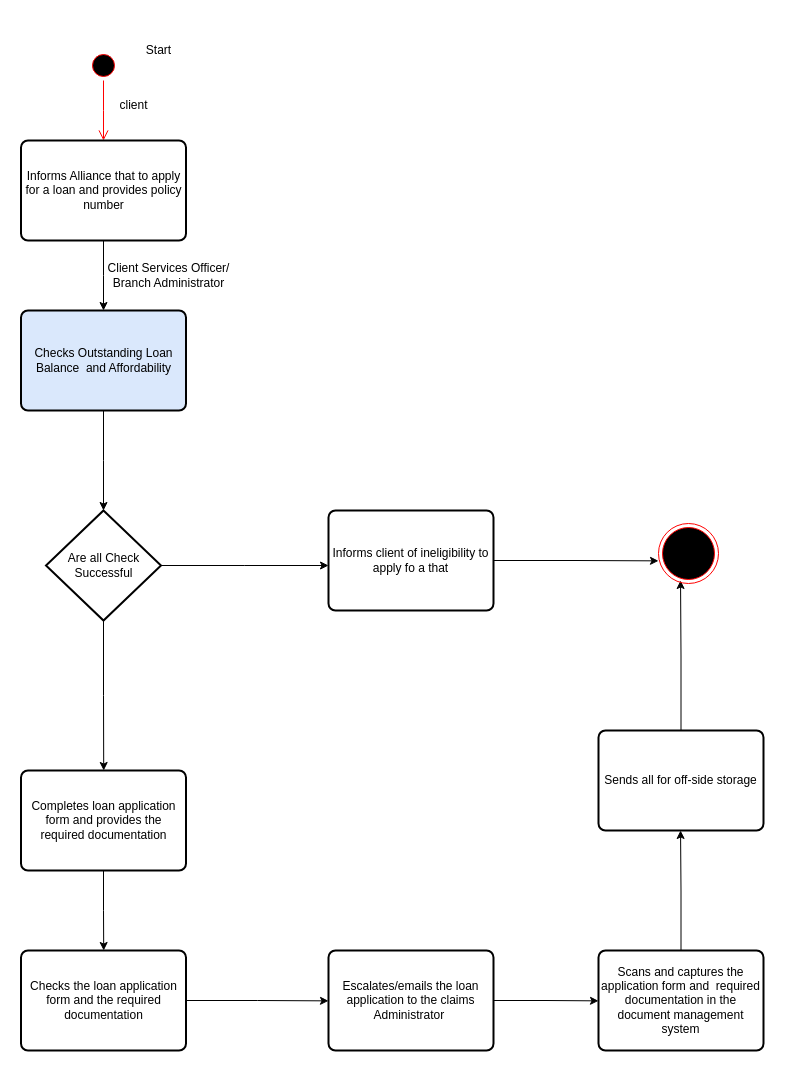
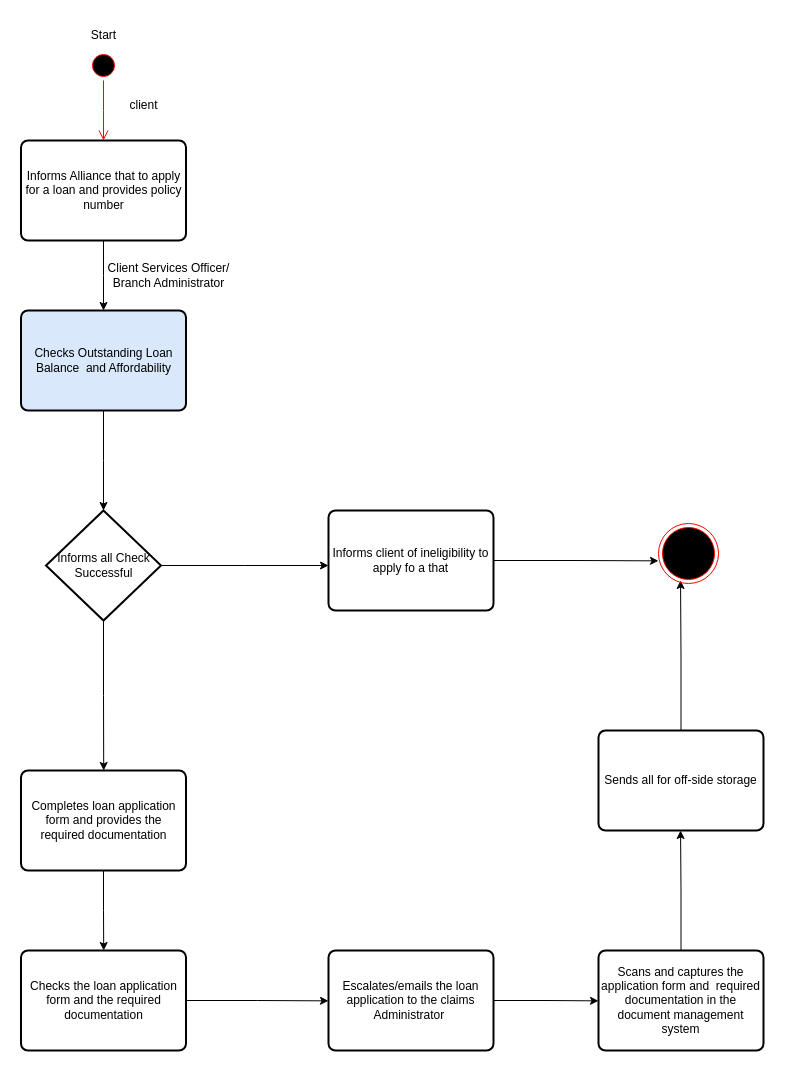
node "Start": moved (159, 51) -> (104, 36)
node "client": moved (134, 106) -> (144, 106)
node "Are all Check Successful": label "Are all Check Successful" -> "Informs all Check Successful"
